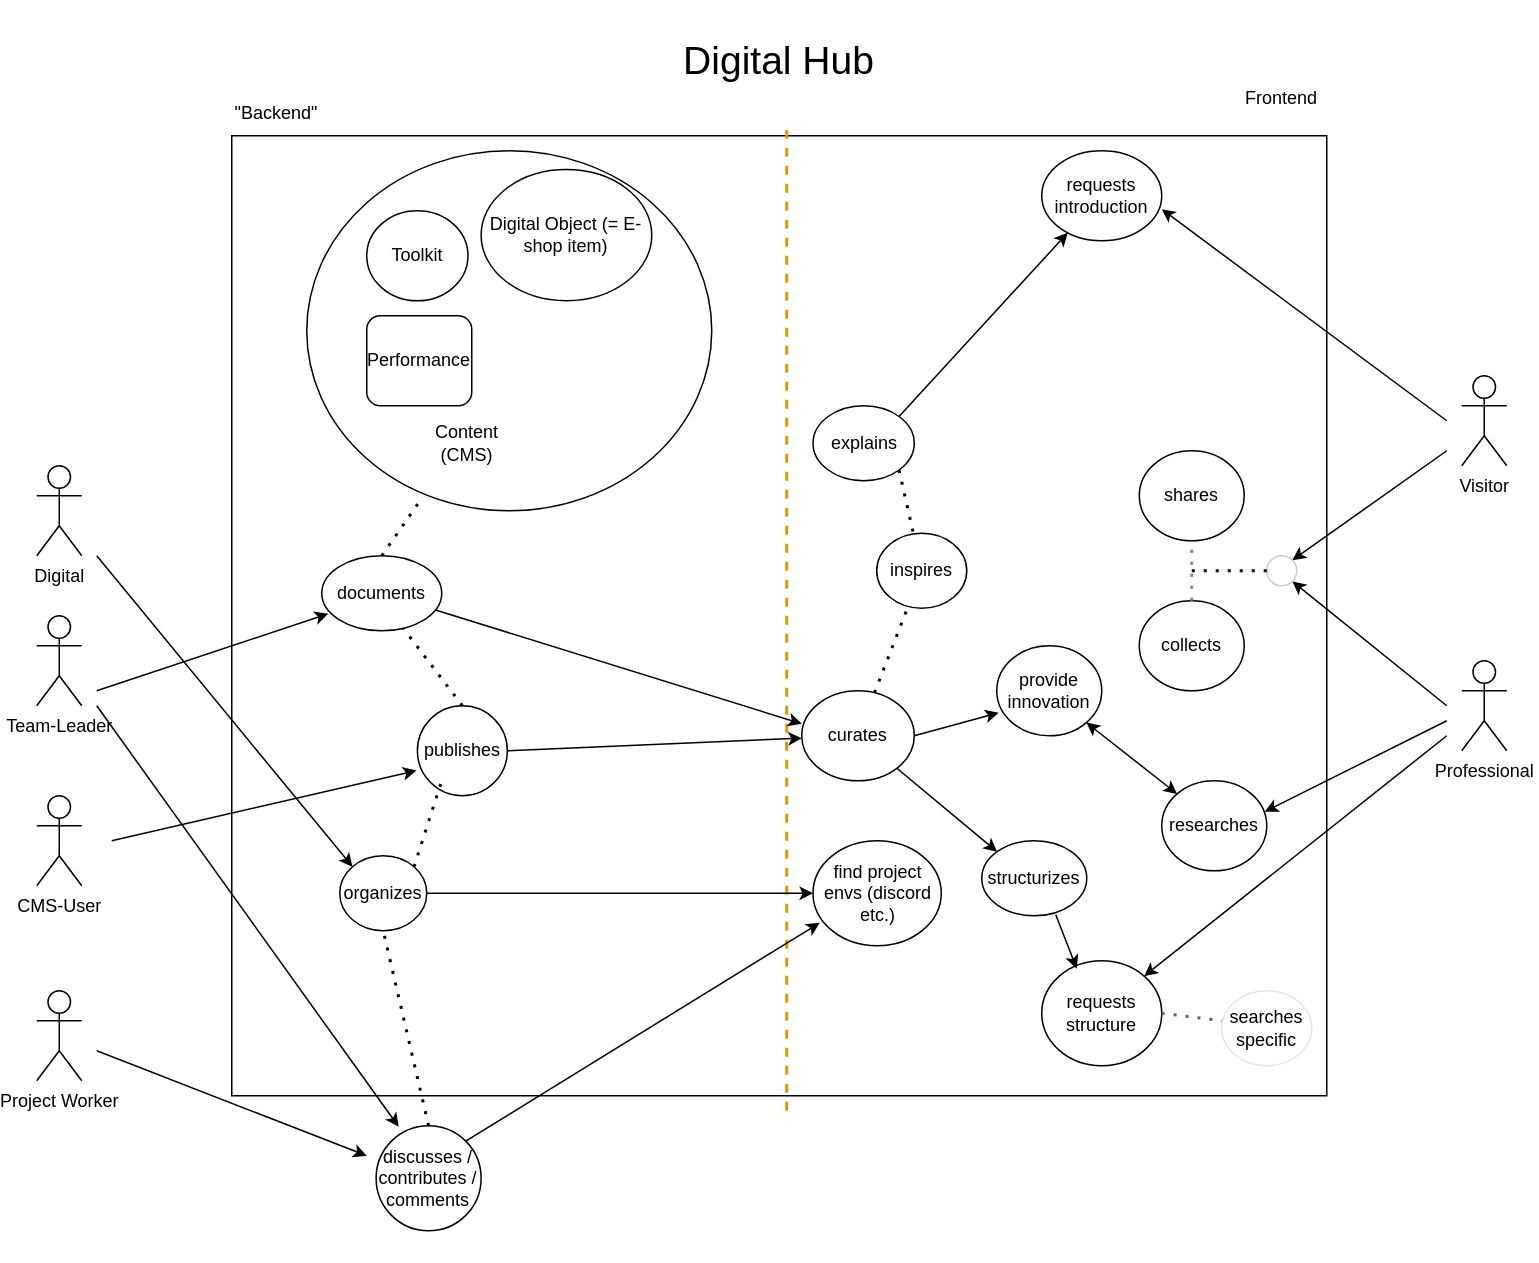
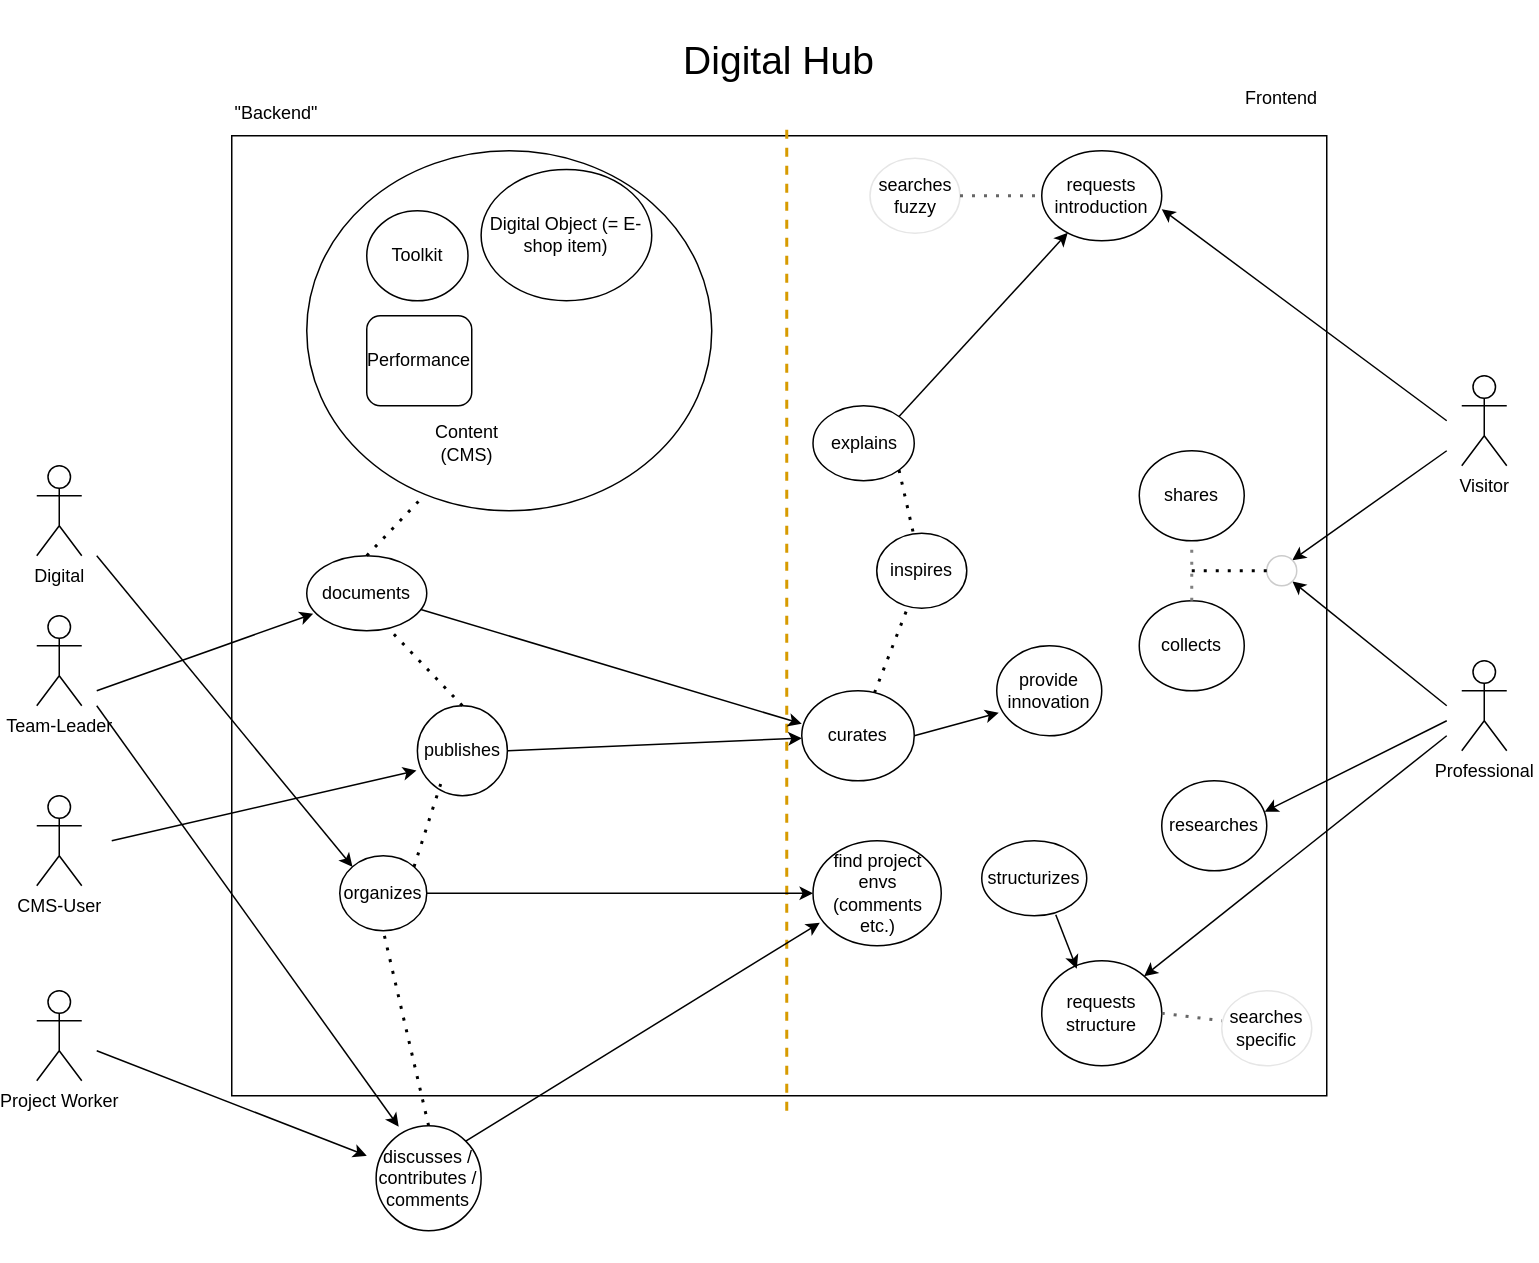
node "searches fuzzy": added
edge "searches fuzzy" -- "requests introduction": added
node "documents": moved (382, 593) -> (367, 593)
edge "provide innovation" -- "researches": removed
edge "curates" -> "structurizes": removed
node "find project envs (discord etc.)": label "find project envs (discord etc.)" -> "find project envs (comments etc.)"
